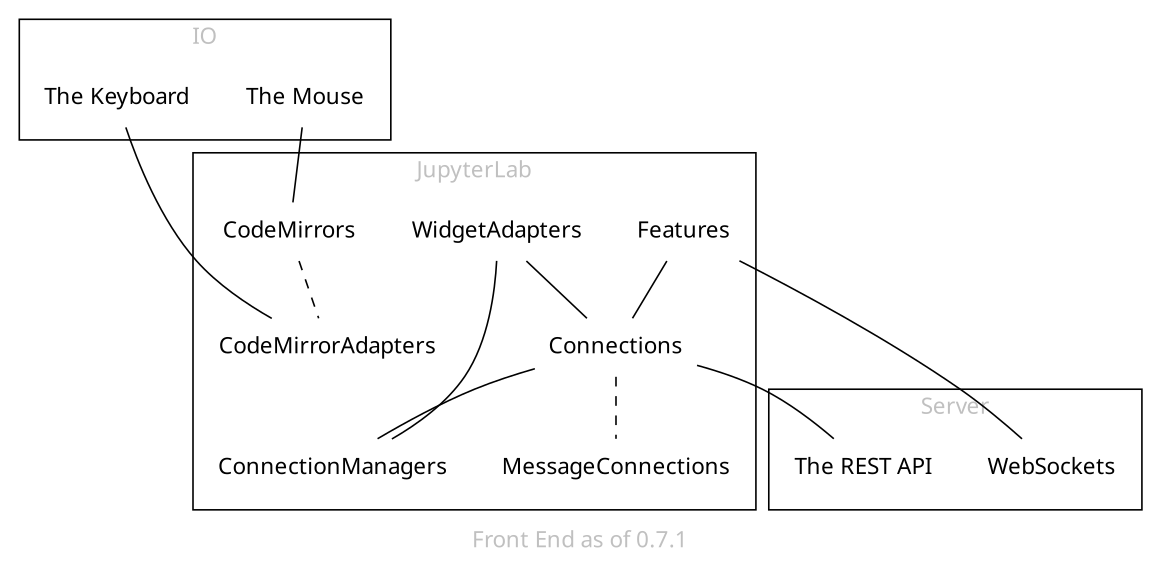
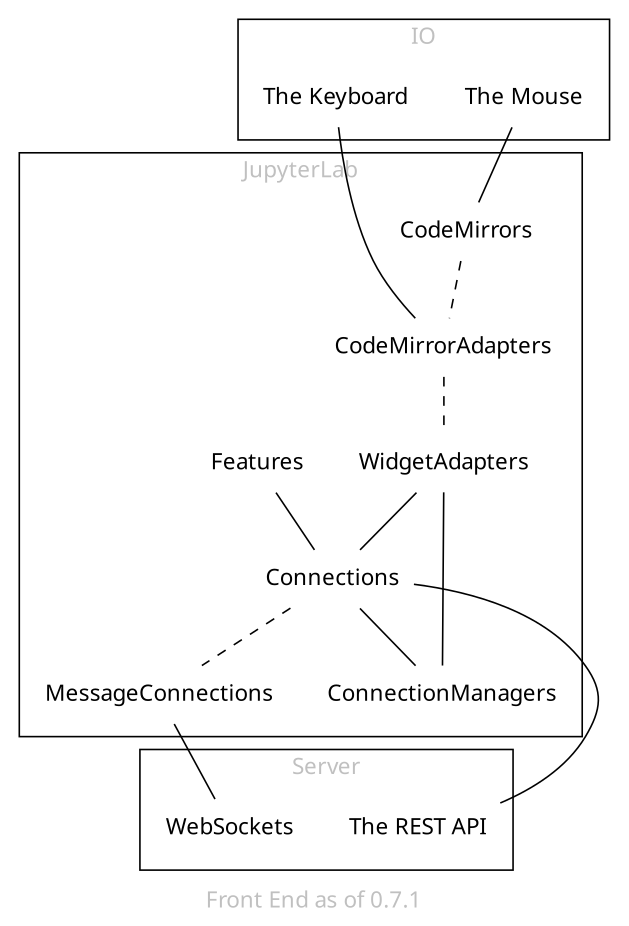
edge "Features" -- "WebSockets": now "MessageConnections" -- "WebSockets"
edge "CodeMirrorAdapters" -- "WidgetAdapters": added
